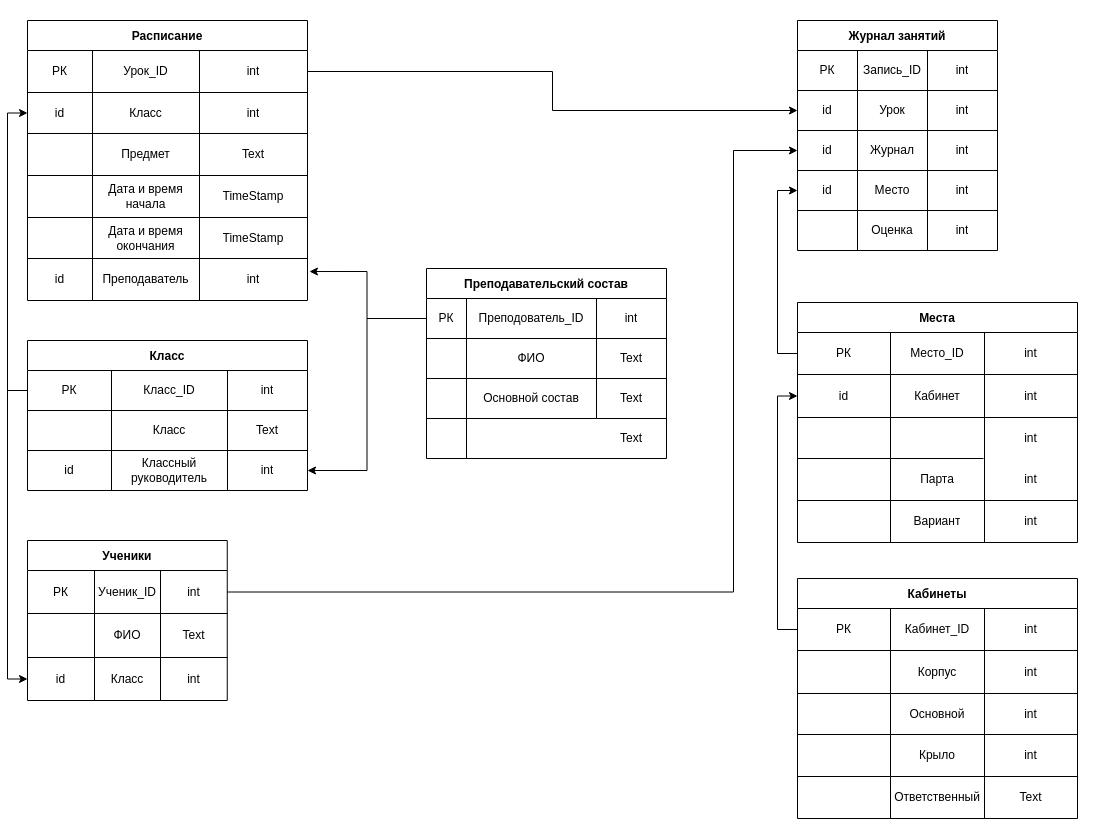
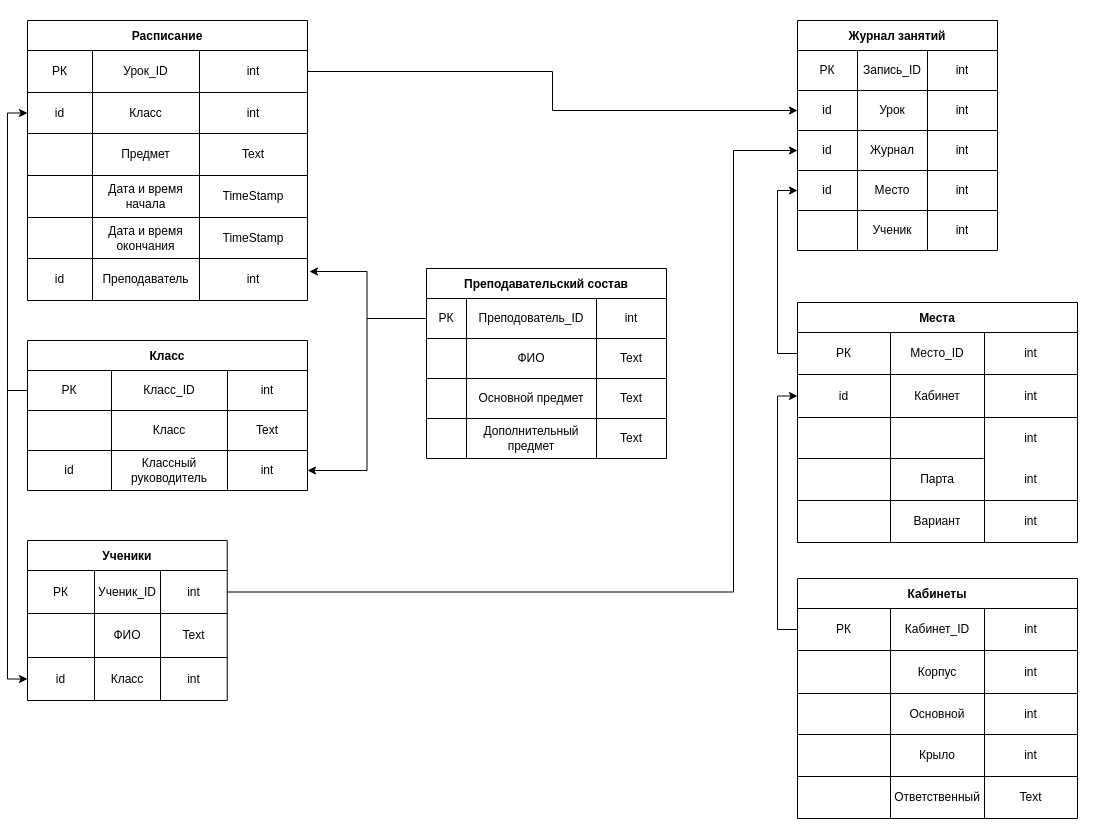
node "Оценка": label "Оценка" -> "Ученик"
node "Основной состав": label "Основной состав" -> "Основной предмет"
node "Дополнительный предмет": added
